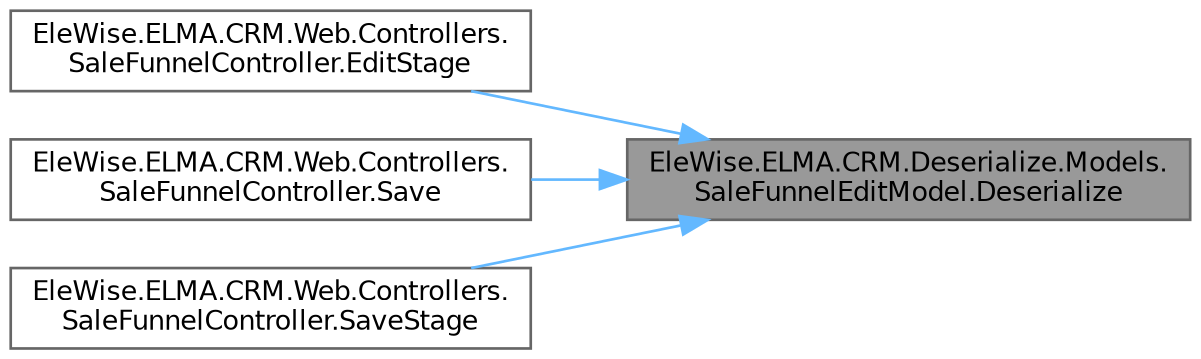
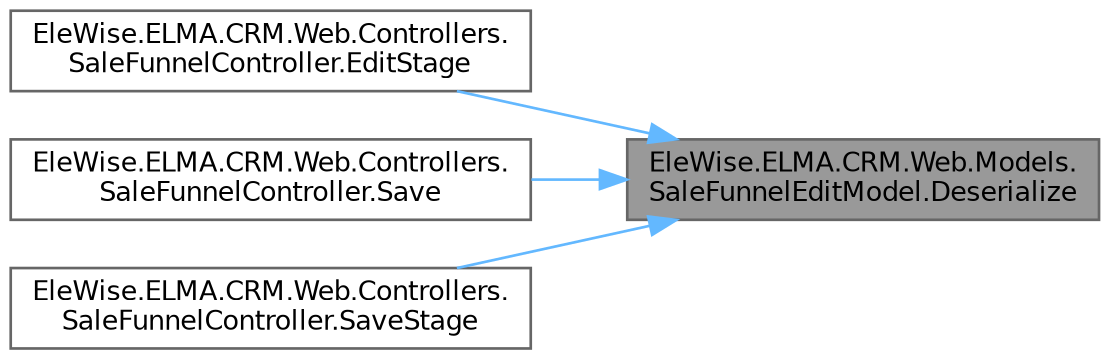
node "EleWise.ELMA.CRM.Deserialize.Models. SaleFunnelEditModel.Deserialize": label "EleWise.ELMA.CRM.Deserialize.Models. SaleFunnelEditModel.Deserialize" -> "EleWise.ELMA.CRM.Web.Models. SaleFunnelEditModel.Deserialize"
